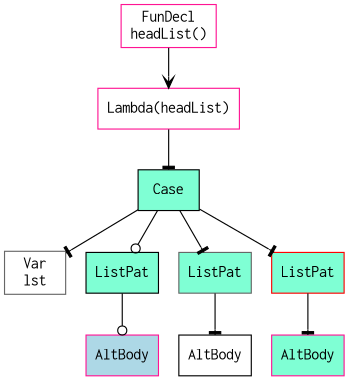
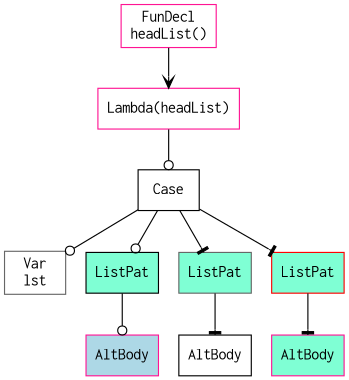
edge "Lambda(headList)" -> "Case": arrowhead tee -> odot
node "Case": fillcolor aquamarine -> white
edge "Case" -> "Var lst": arrowhead tee -> odot
